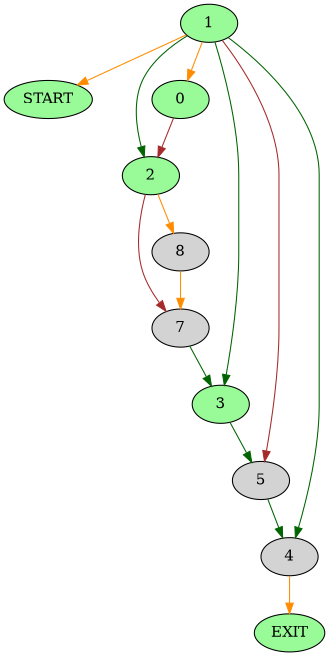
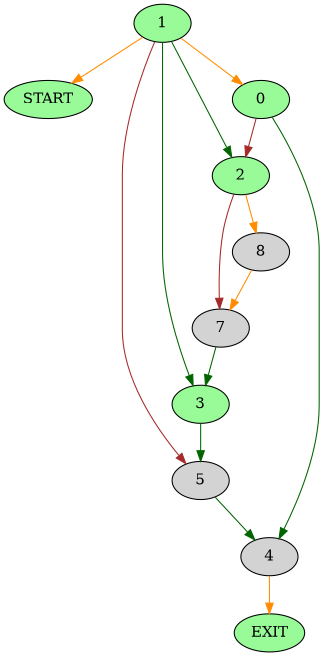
edge "1" -> "4": now "0" -> "4"
